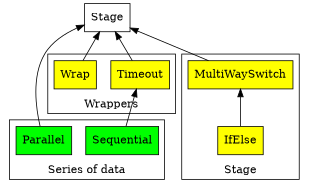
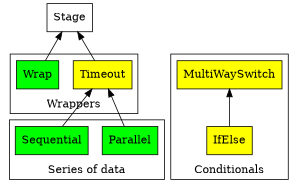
edge "MultiWaySwitch" -> "Stage": removed
edge "Parallel" -> "Stage": now "Parallel" -> "Timeout"
node "Wrap": fillcolor yellow -> green
cluster "Stage": label "Stage" -> "Conditionals"
